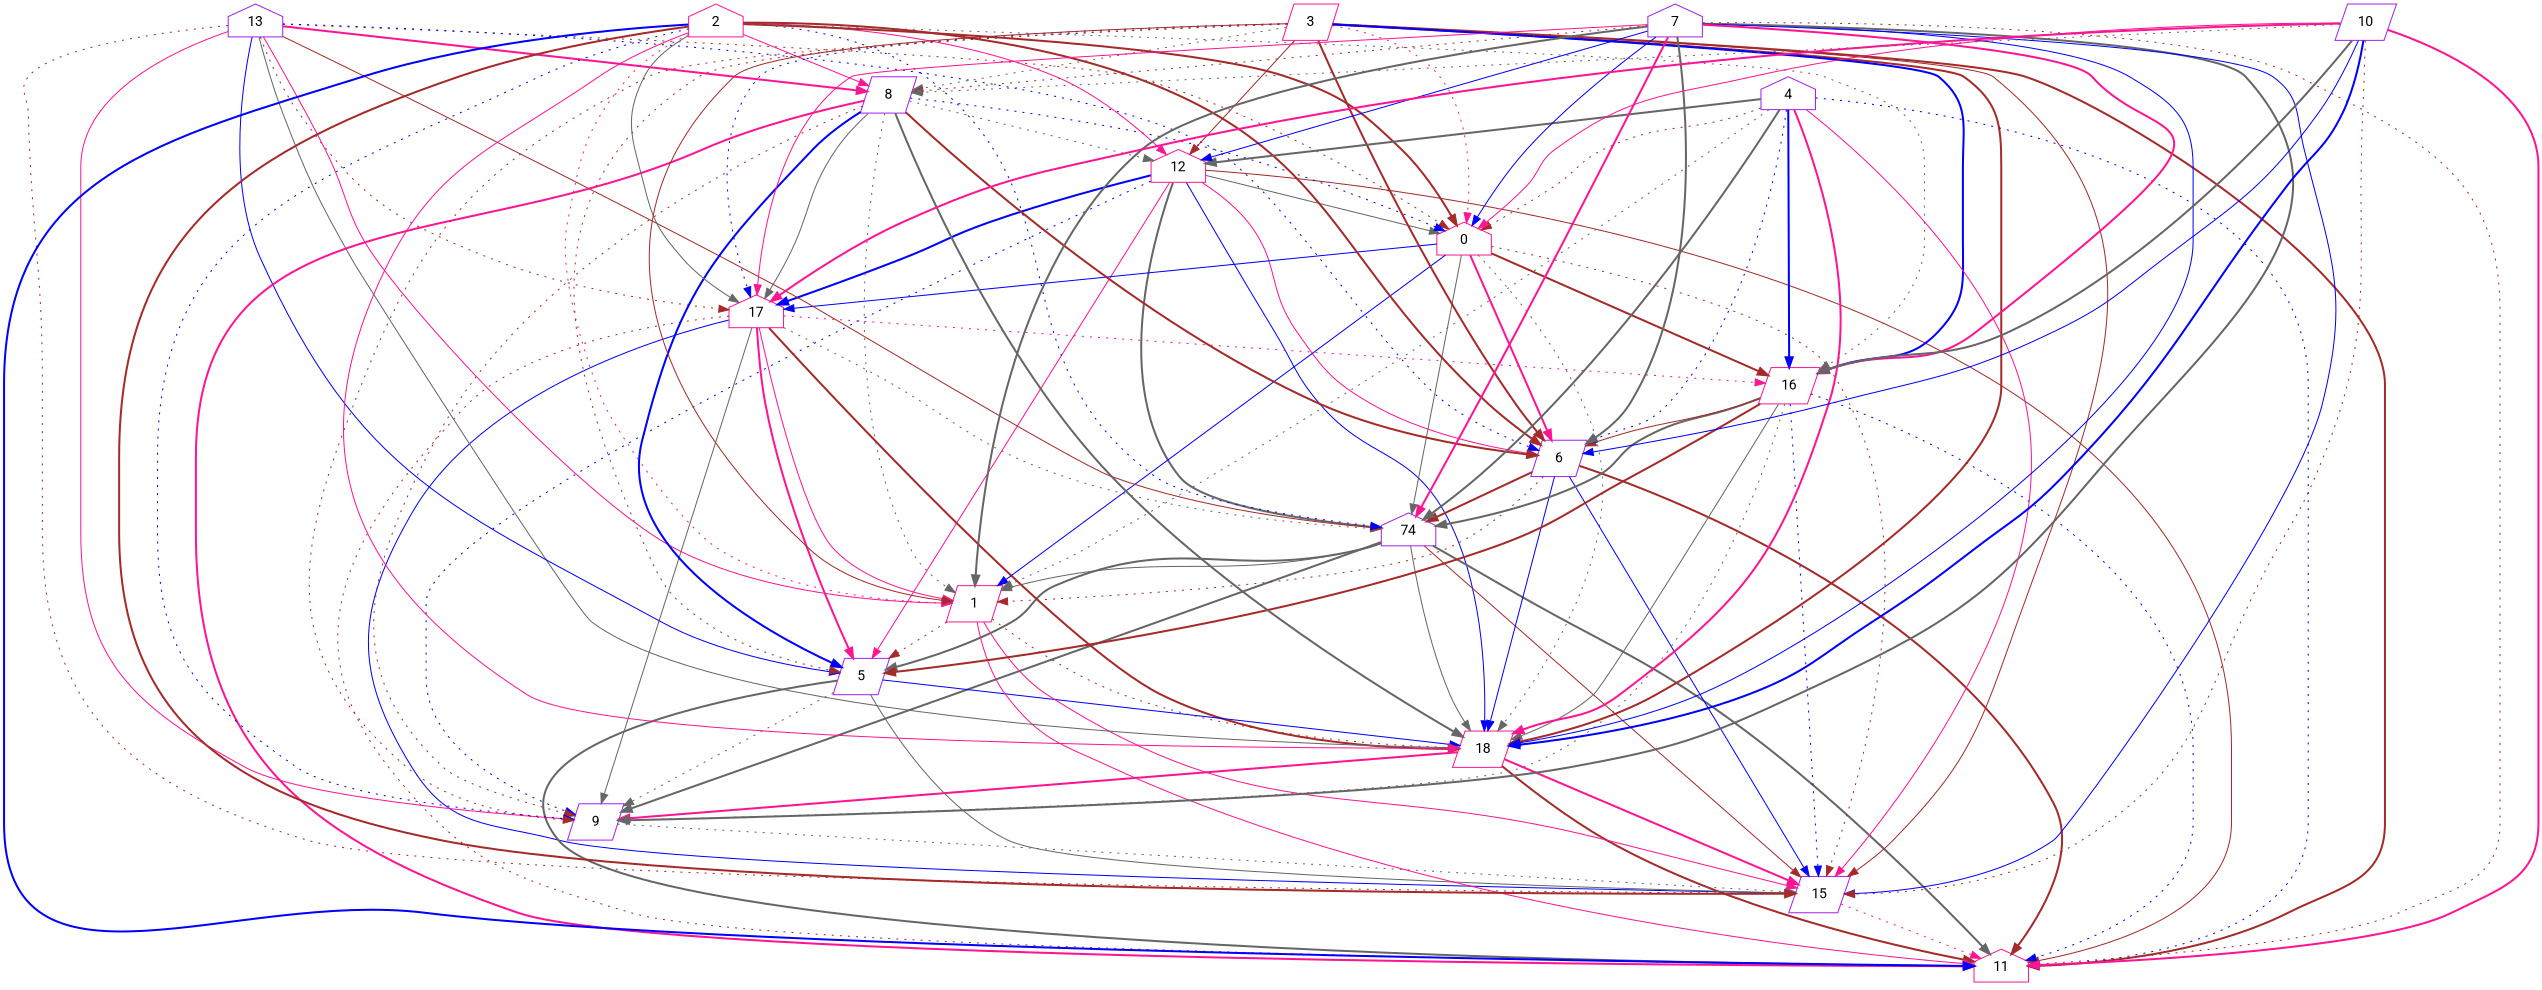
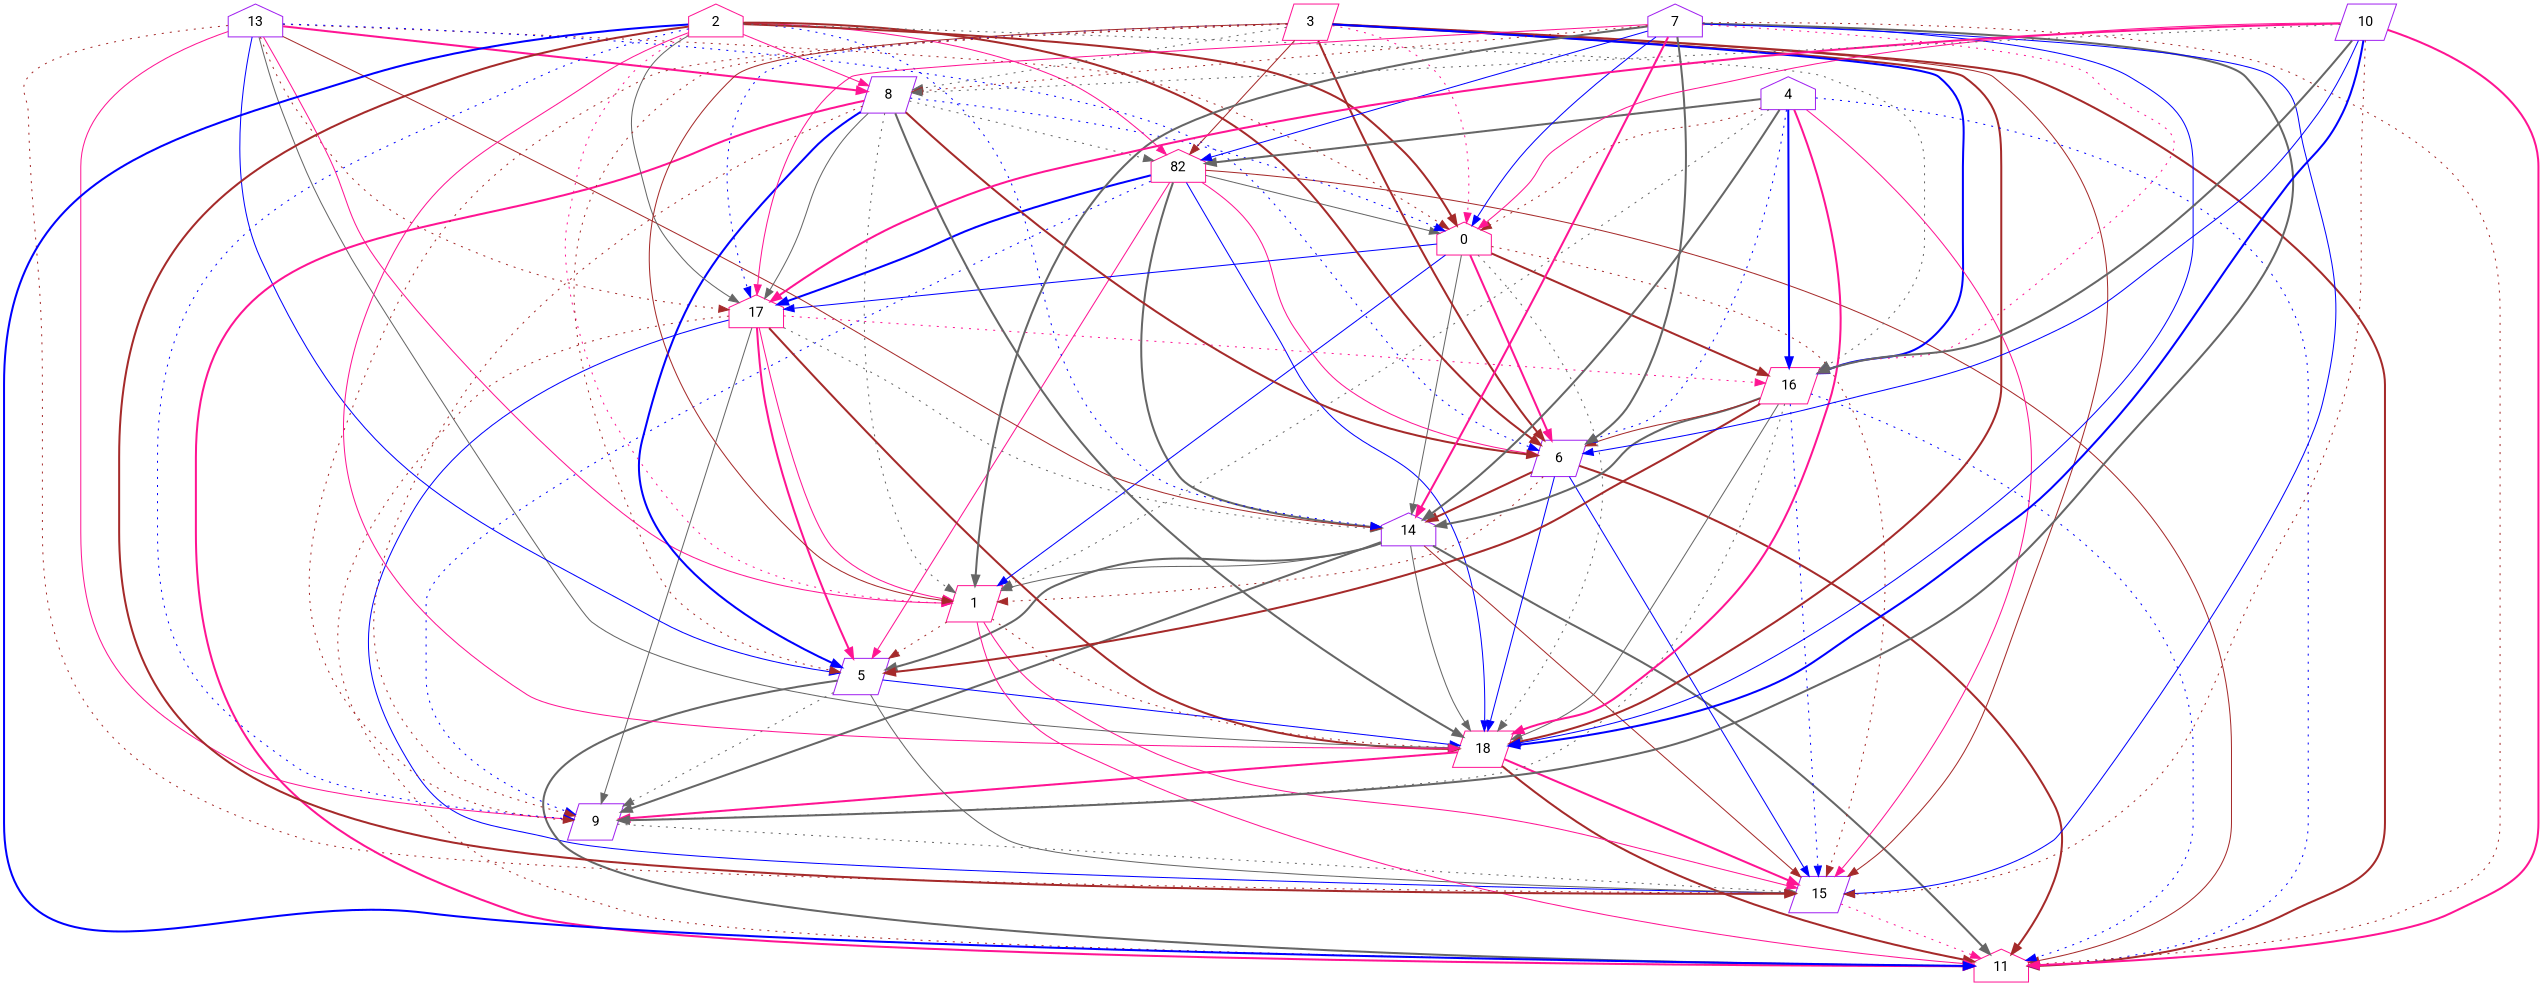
edge "7" -> "16": style bold -> dotted
node "12": label "12" -> "82"
node "74": label "74" -> "14"
